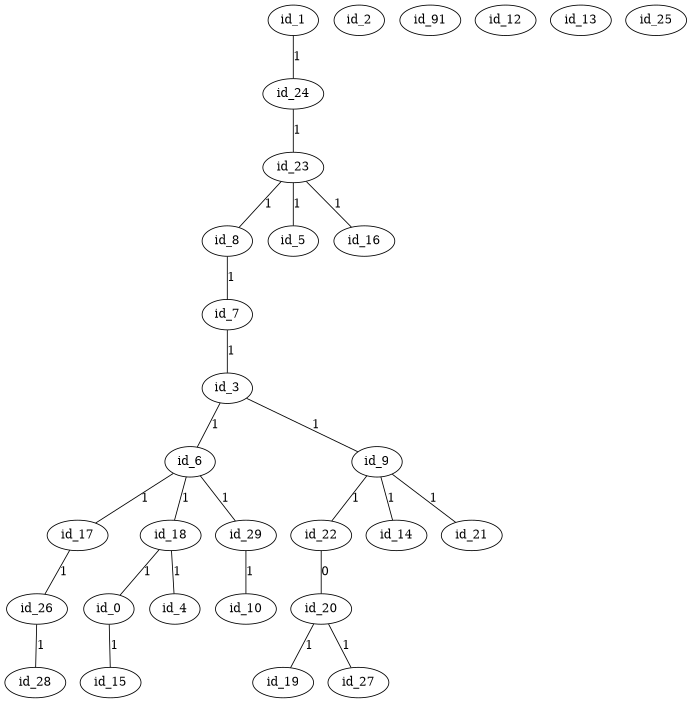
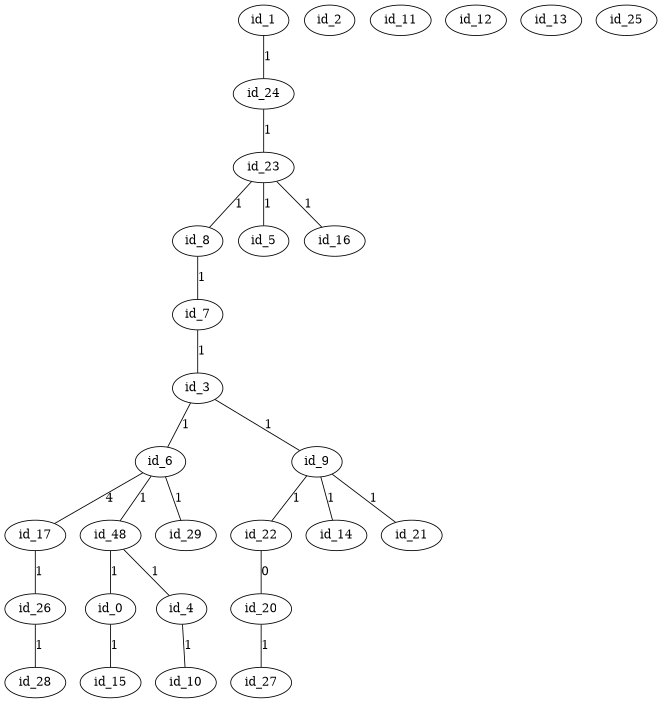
node "id_91": label "id_91" -> "id_11"
edge "id_6" -- "id_17": label "1" -> "4"
node "id_18": label "id_18" -> "id_48"
edge "id_29" -- "id_10": now "id_4" -- "id_10"
node "id_19": removed
